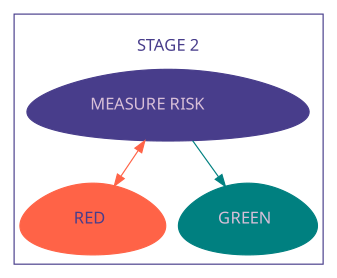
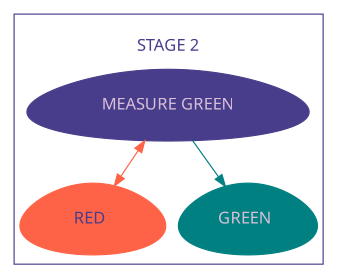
node "MEASURE RISK": label "MEASURE RISK" -> "MEASURE GREEN"
